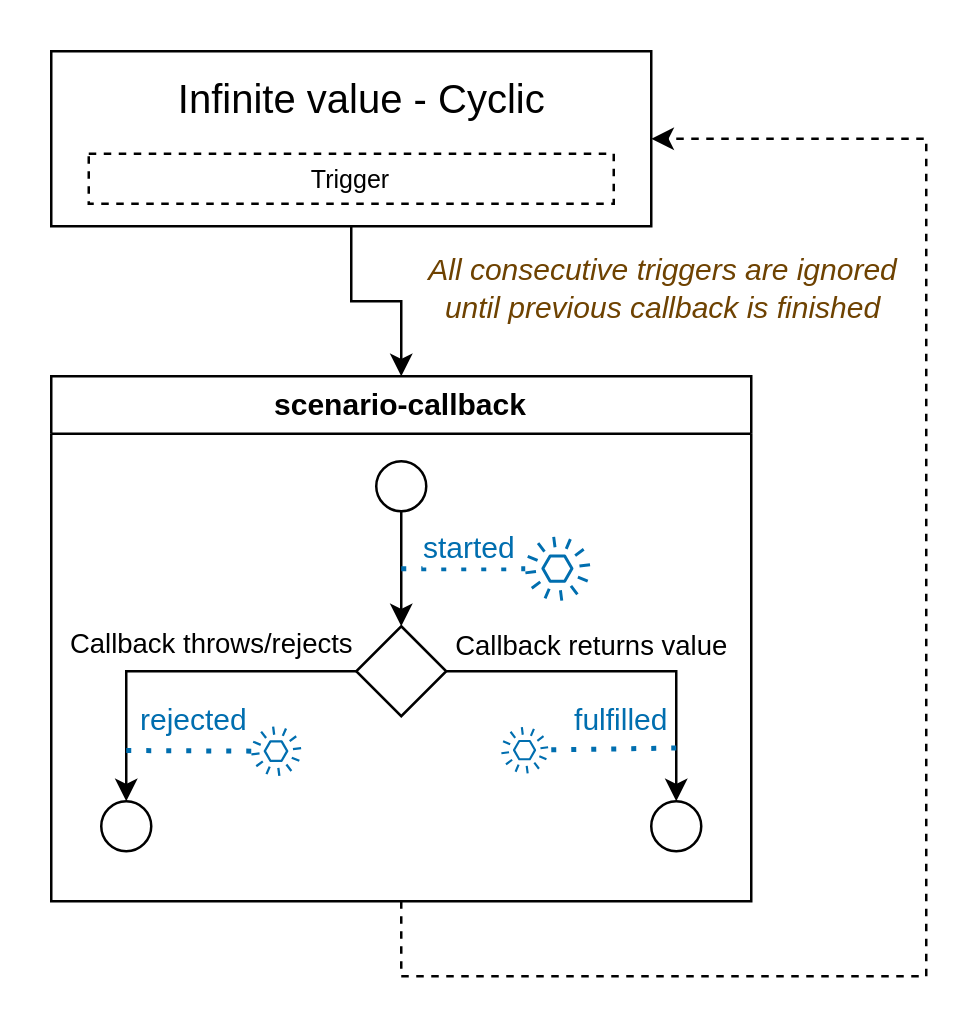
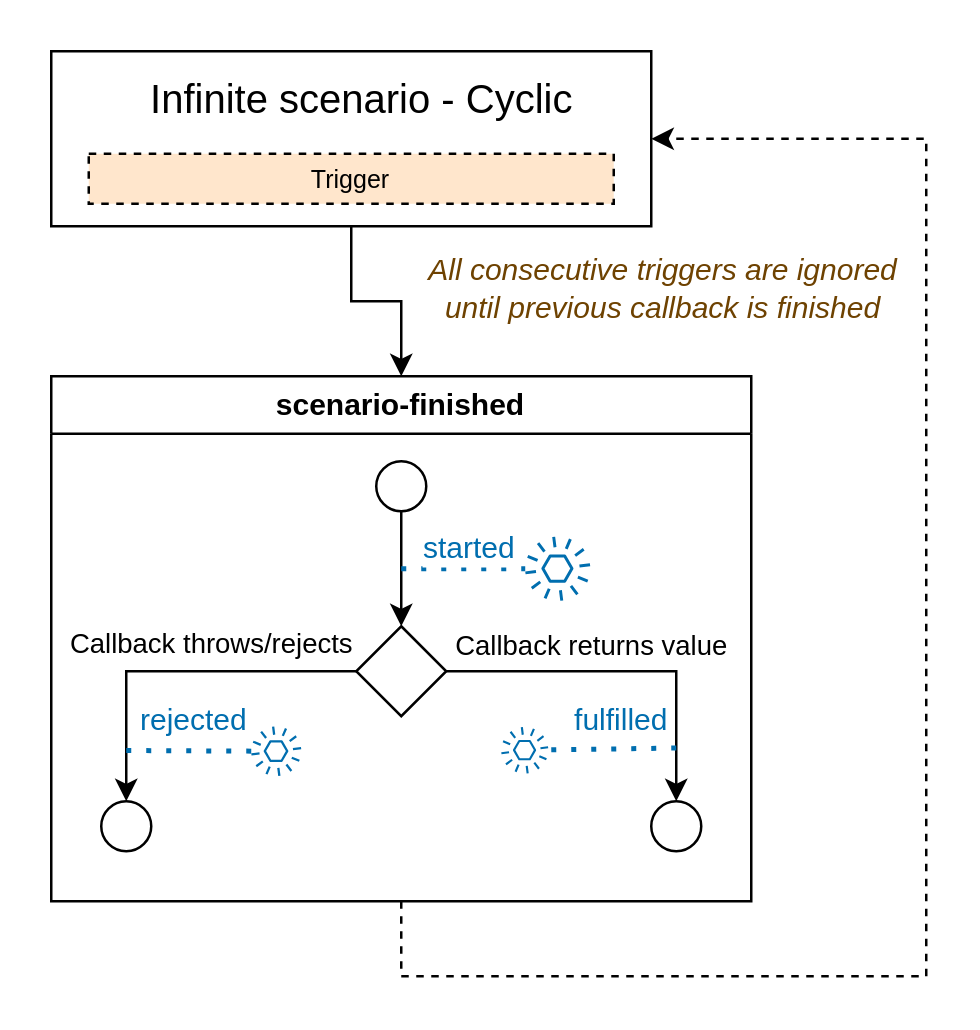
node "Infinite value - Cyclic": label "Infinite value - Cyclic" -> "Infinite scenario - Cyclic"
node "Trigger": fillcolor #ffffff -> #ffe6cc
node "scenario-callback": label "scenario-callback" -> "scenario-finished"
